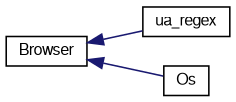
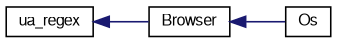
edge "ua_regex" -> "Browser": reversed
